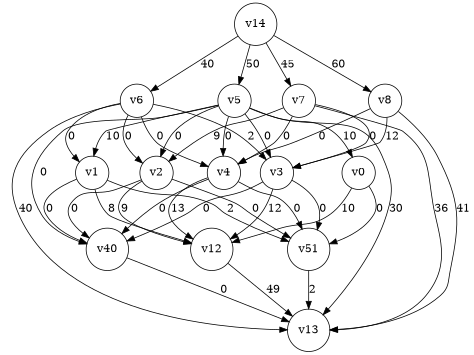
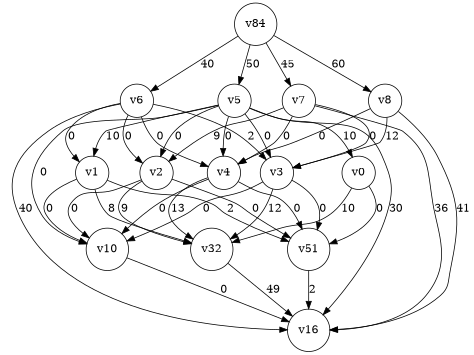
node "v14": label "v14" -> "v84"
node "v40": label "v40" -> "v10"
node "v12": label "v12" -> "v32"
node "v13": label "v13" -> "v16"
